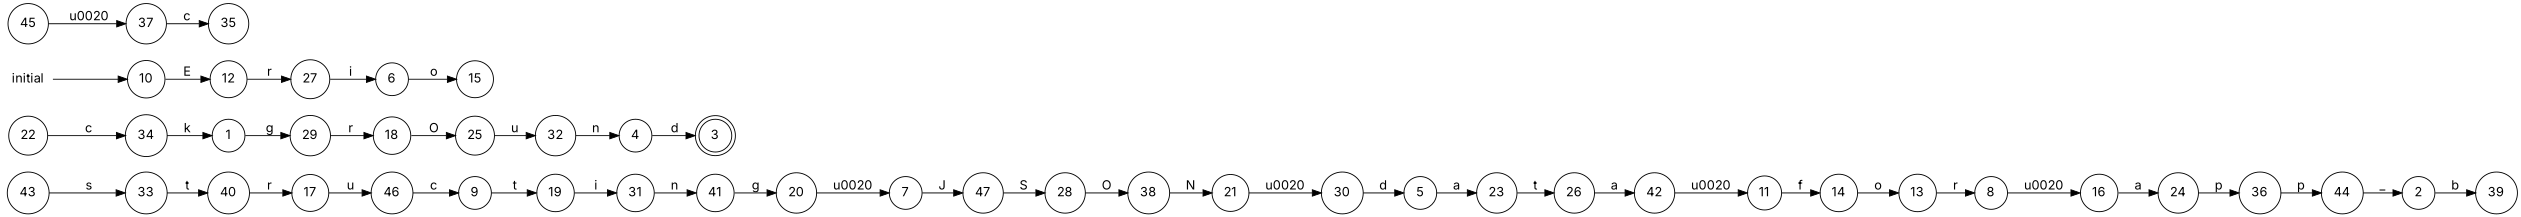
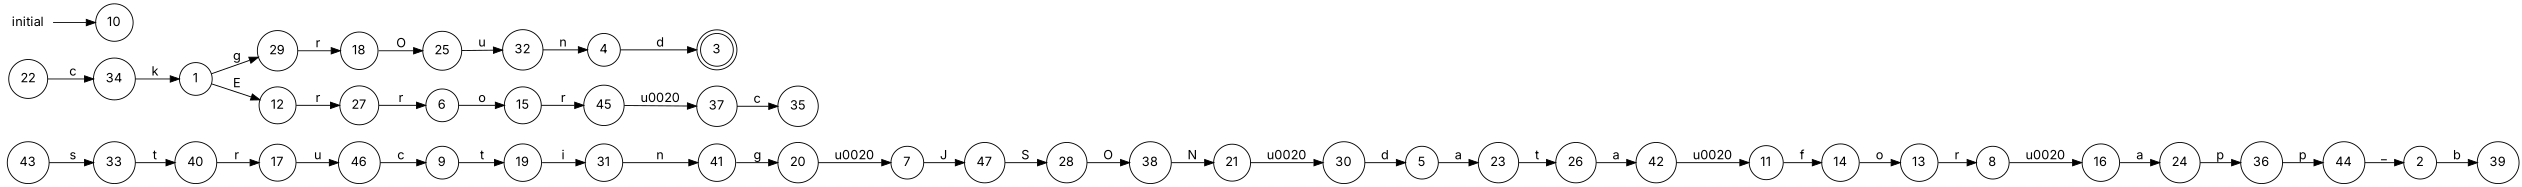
edge "27" -> "6": label "i" -> "r"
edge "10" -> "12": now "1" -> "12"
edge "15" -> "45": added, label "r"
